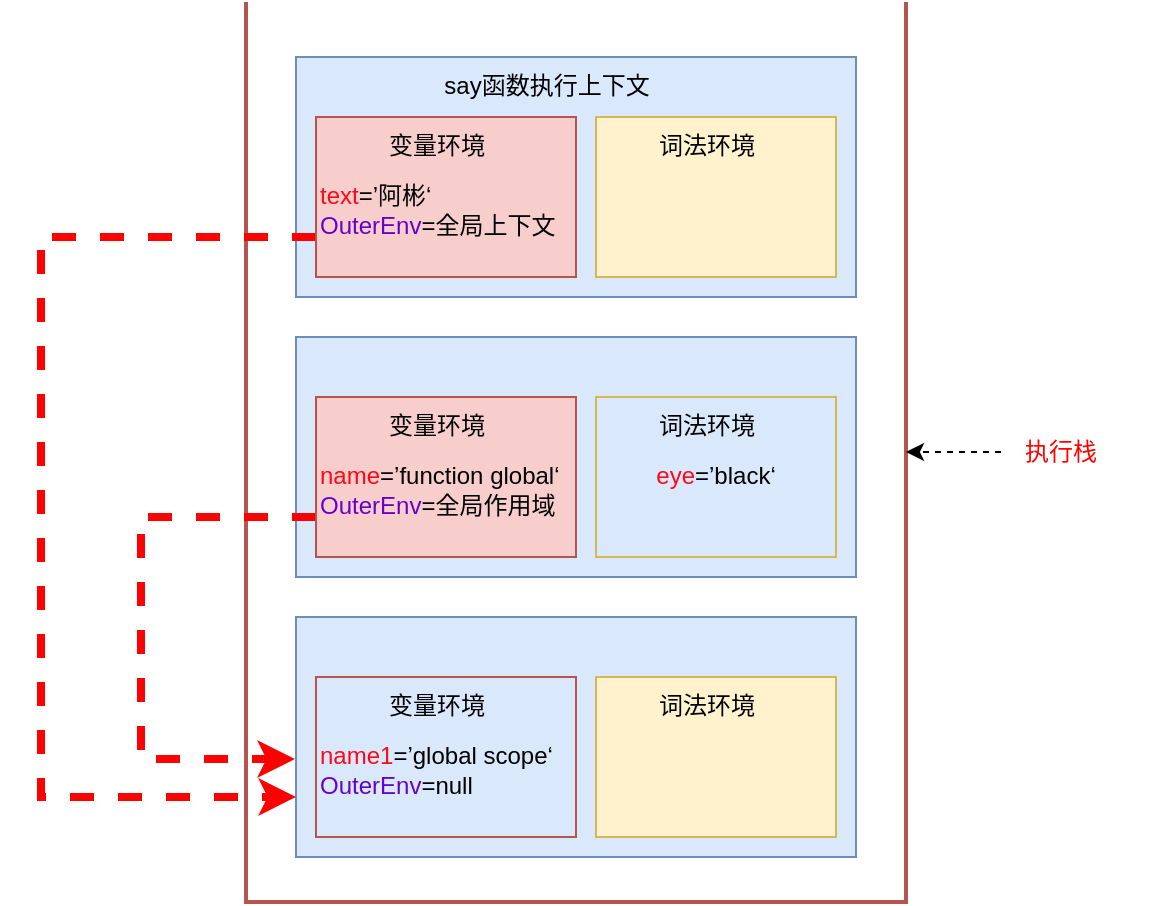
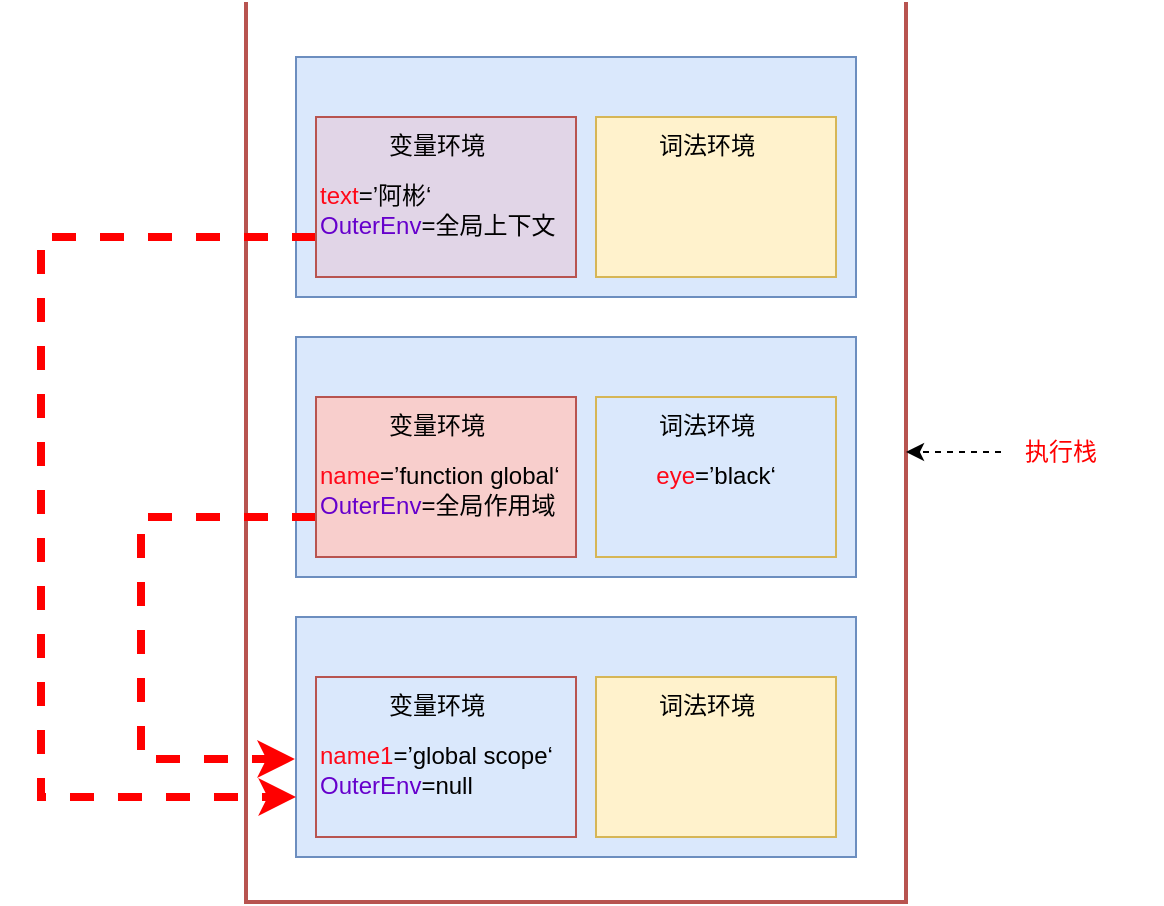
node "say函数执行上下文": removed
node "text=’阿彬‘ OuterEnv=全局上下文": fillcolor #f8cecc -> #e1d5e7
